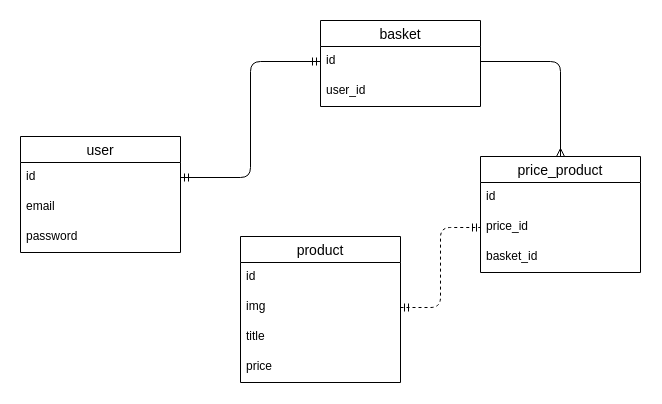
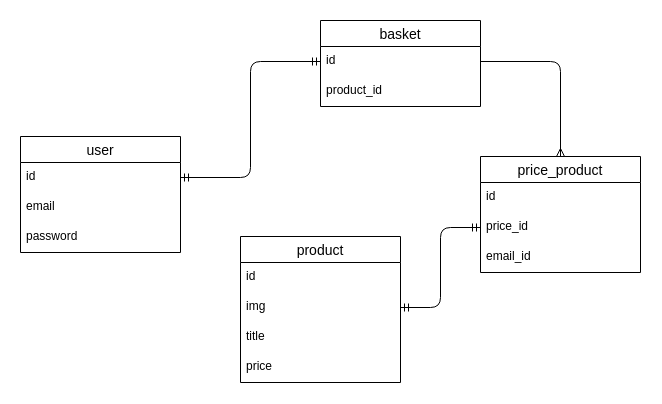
node "user_id": label "user_id" -> "product_id"
node "basket_id": label "basket_id" -> "email_id"
edge "price_id" -- "img": style dashed -> solid
